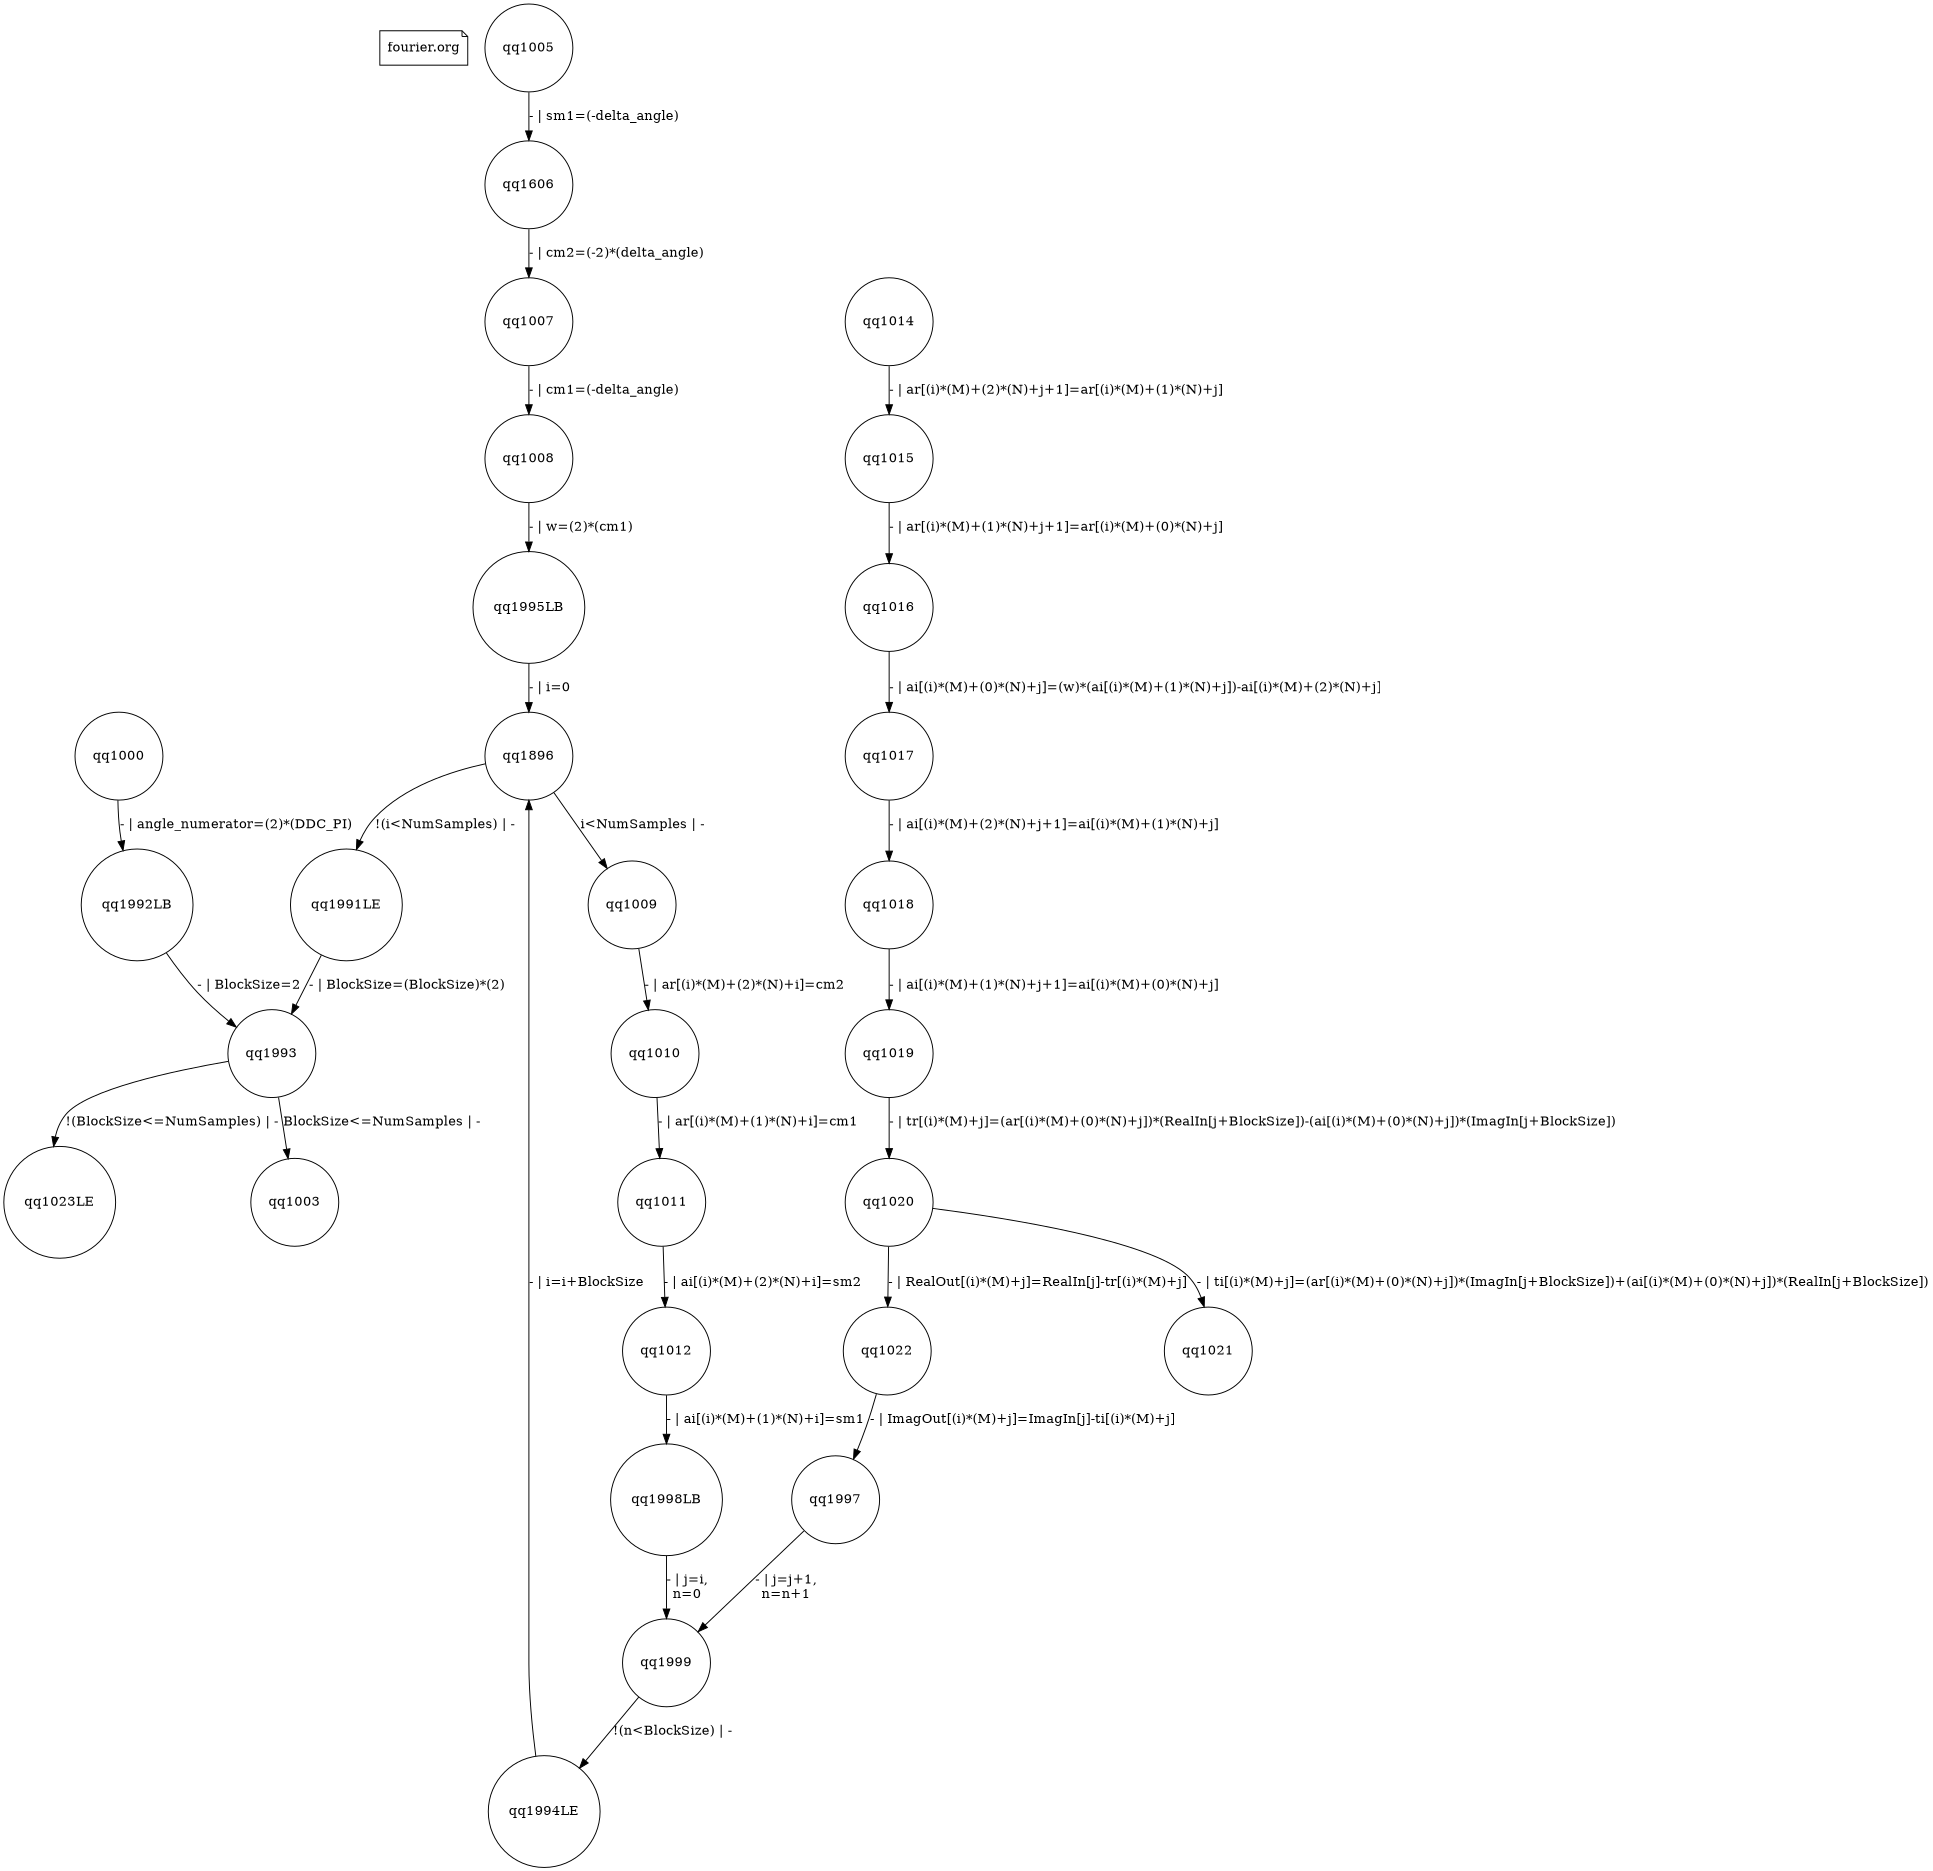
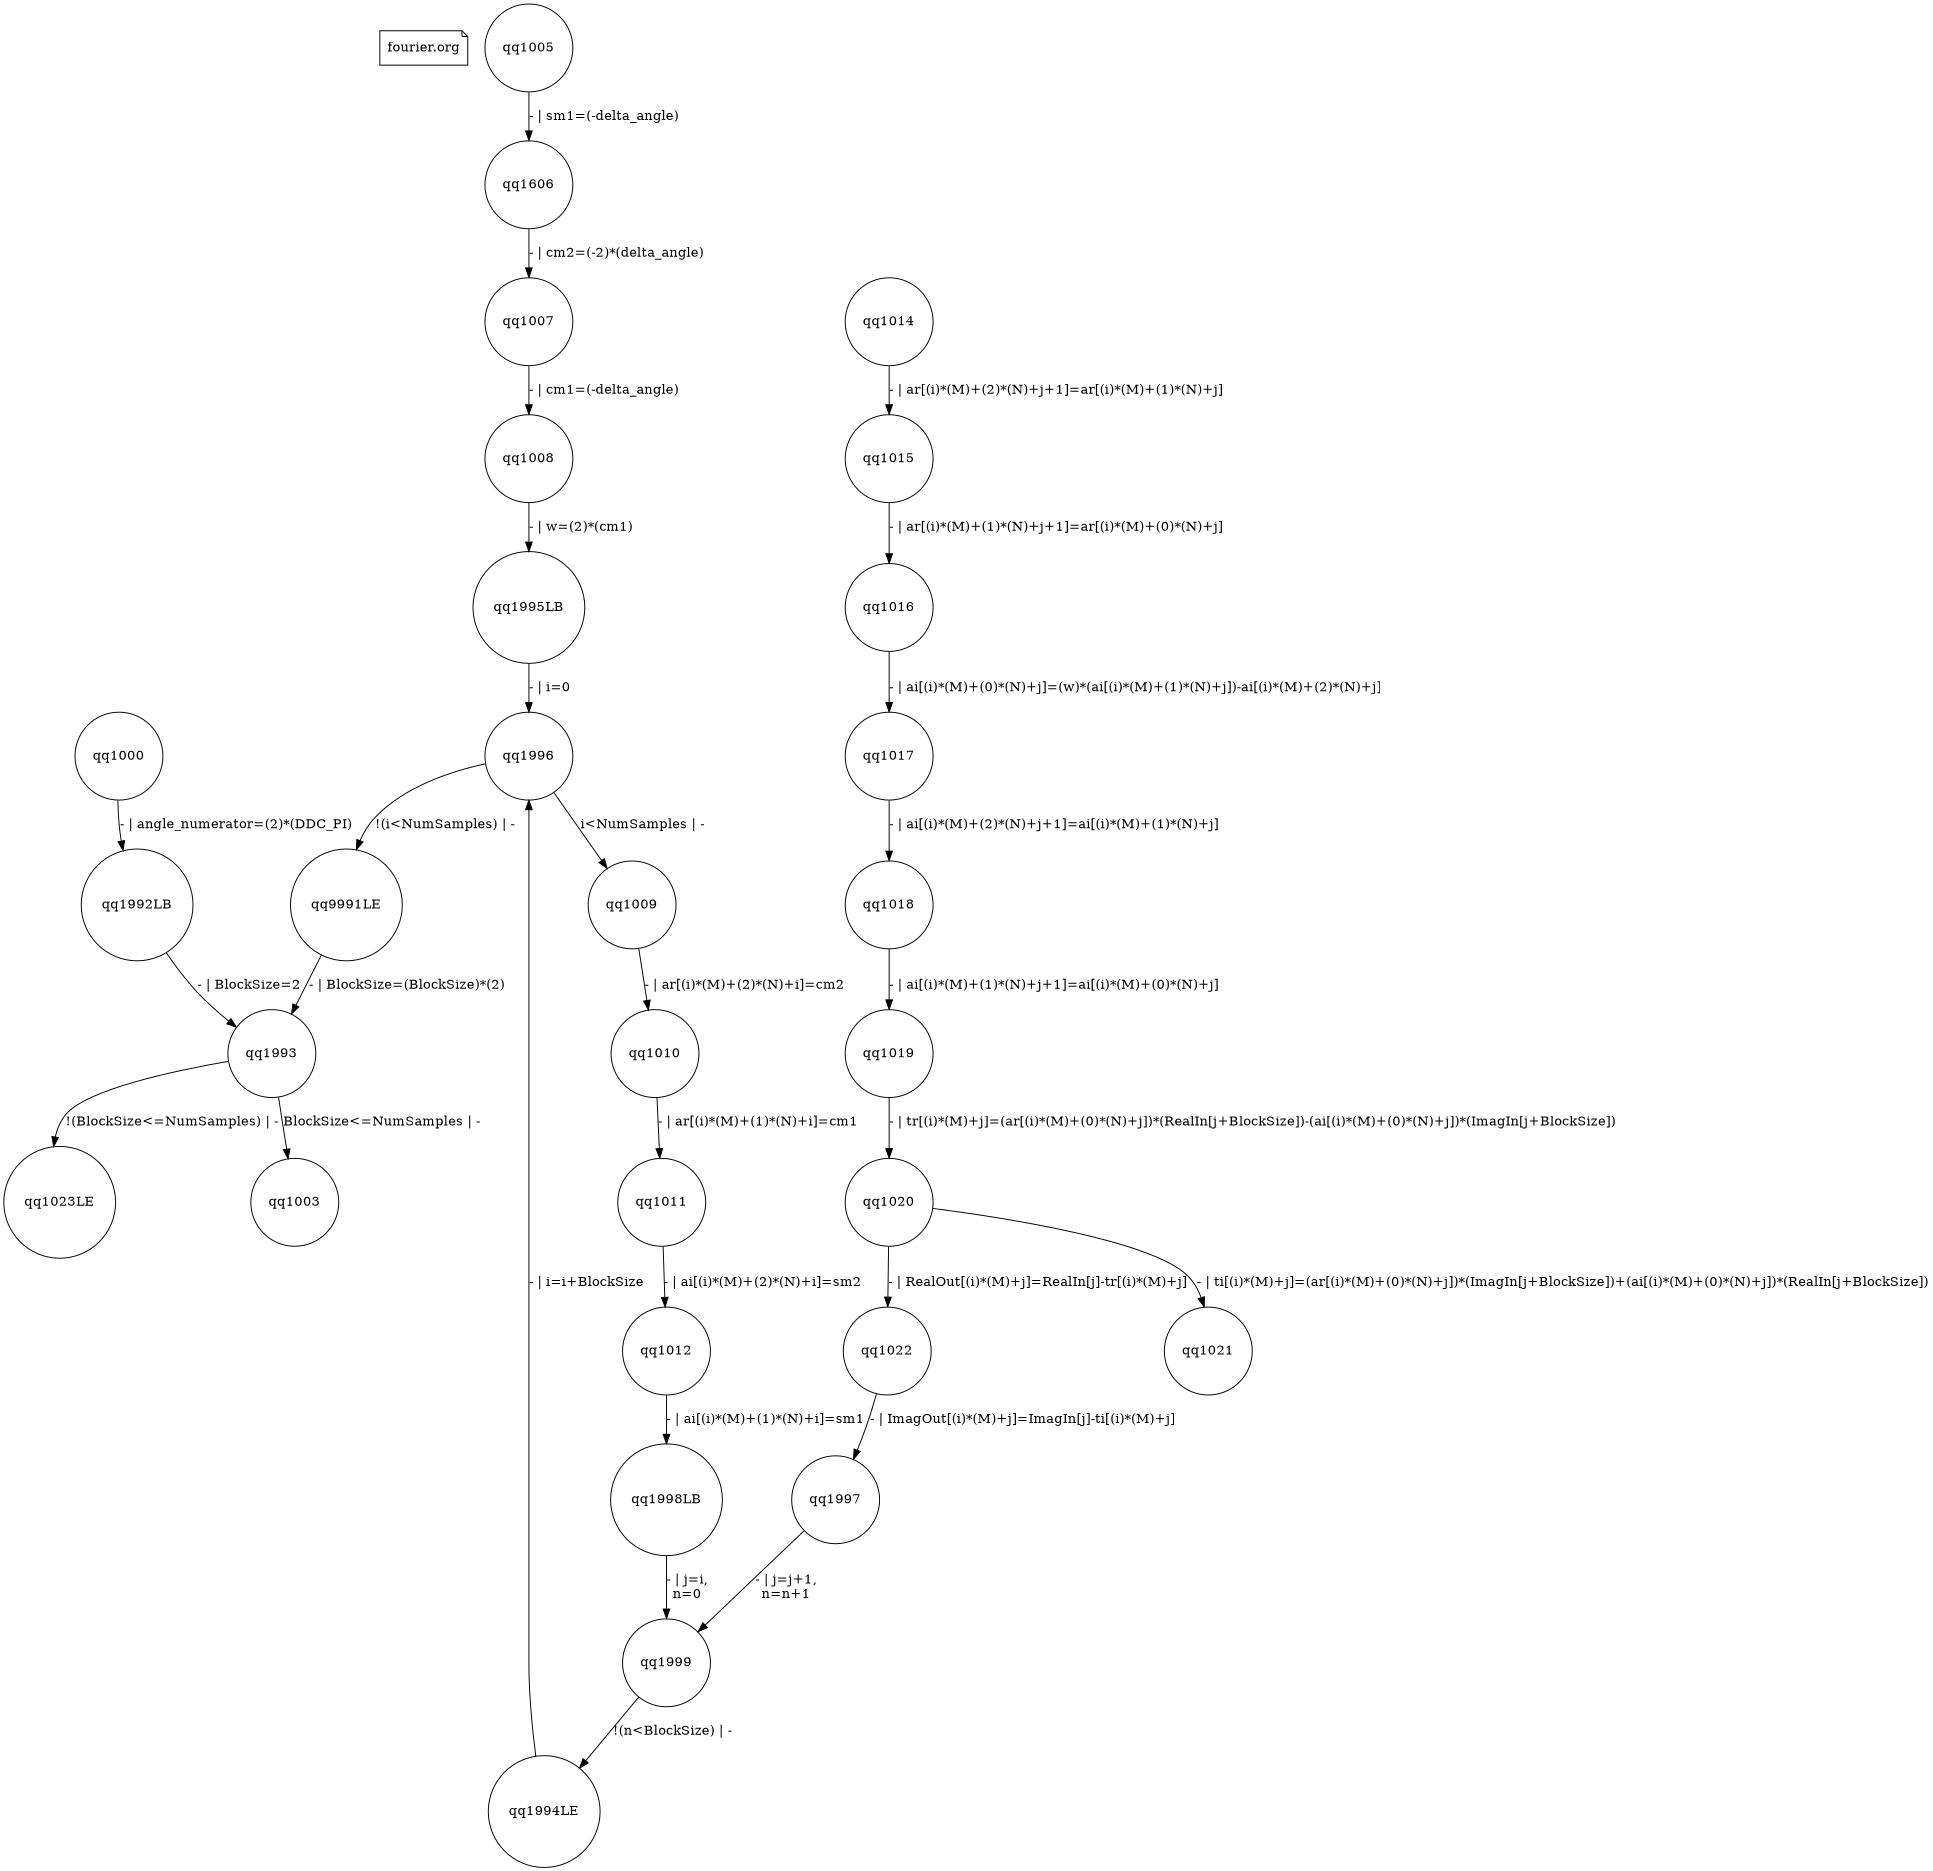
node "qq1896": label "qq1896" -> "qq1996"
node "qq1991LE": label "qq1991LE" -> "qq9991LE"
